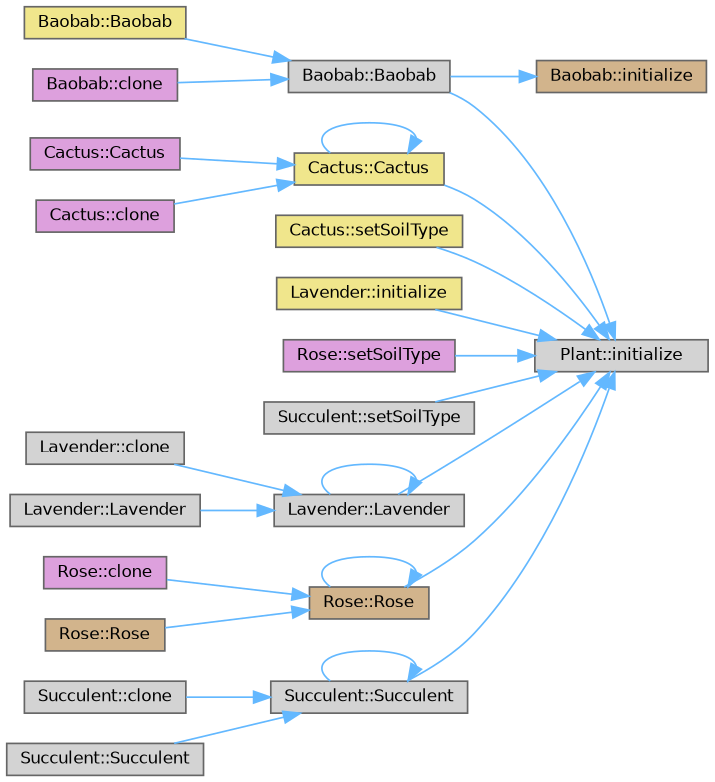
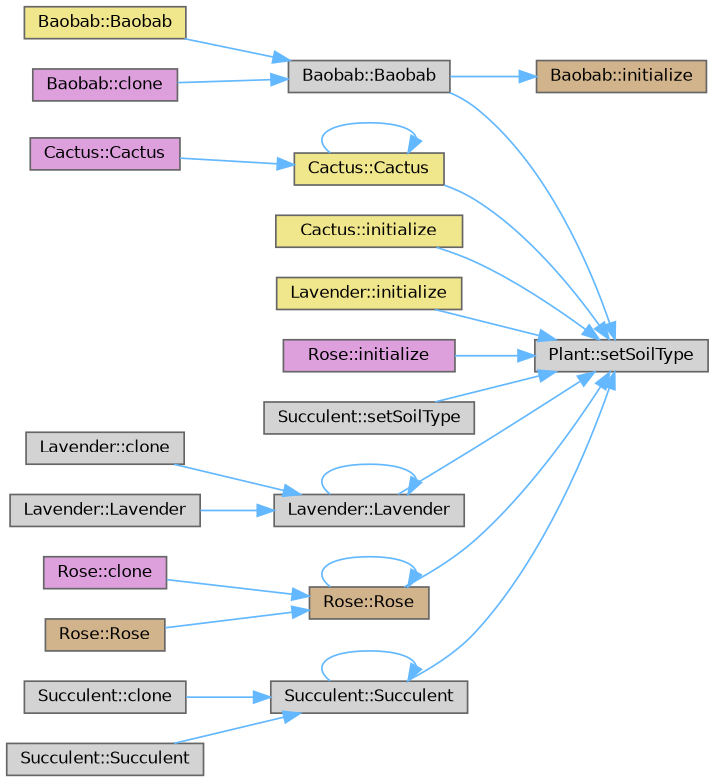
node "Cactus::clone": removed
node "Cactus::setSoilType": label "Cactus::setSoilType" -> "Cactus::initialize"
node "Rose::setSoilType": label "Rose::setSoilType" -> "Rose::initialize"
node "Plant::initialize": label "Plant::initialize" -> "Plant::setSoilType"
